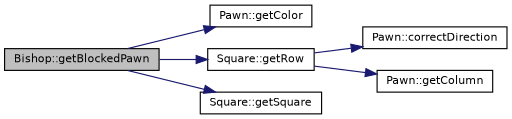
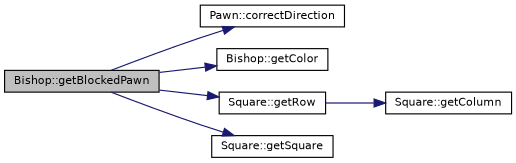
node "Pawn::getColor": label "Pawn::getColor" -> "Bishop::getColor"
edge "Square::getRow" -> "Pawn::correctDirection": now "Bishop::getBlockedPawn" -> "Pawn::correctDirection"
node "Pawn::getColumn": label "Pawn::getColumn" -> "Square::getColumn"
